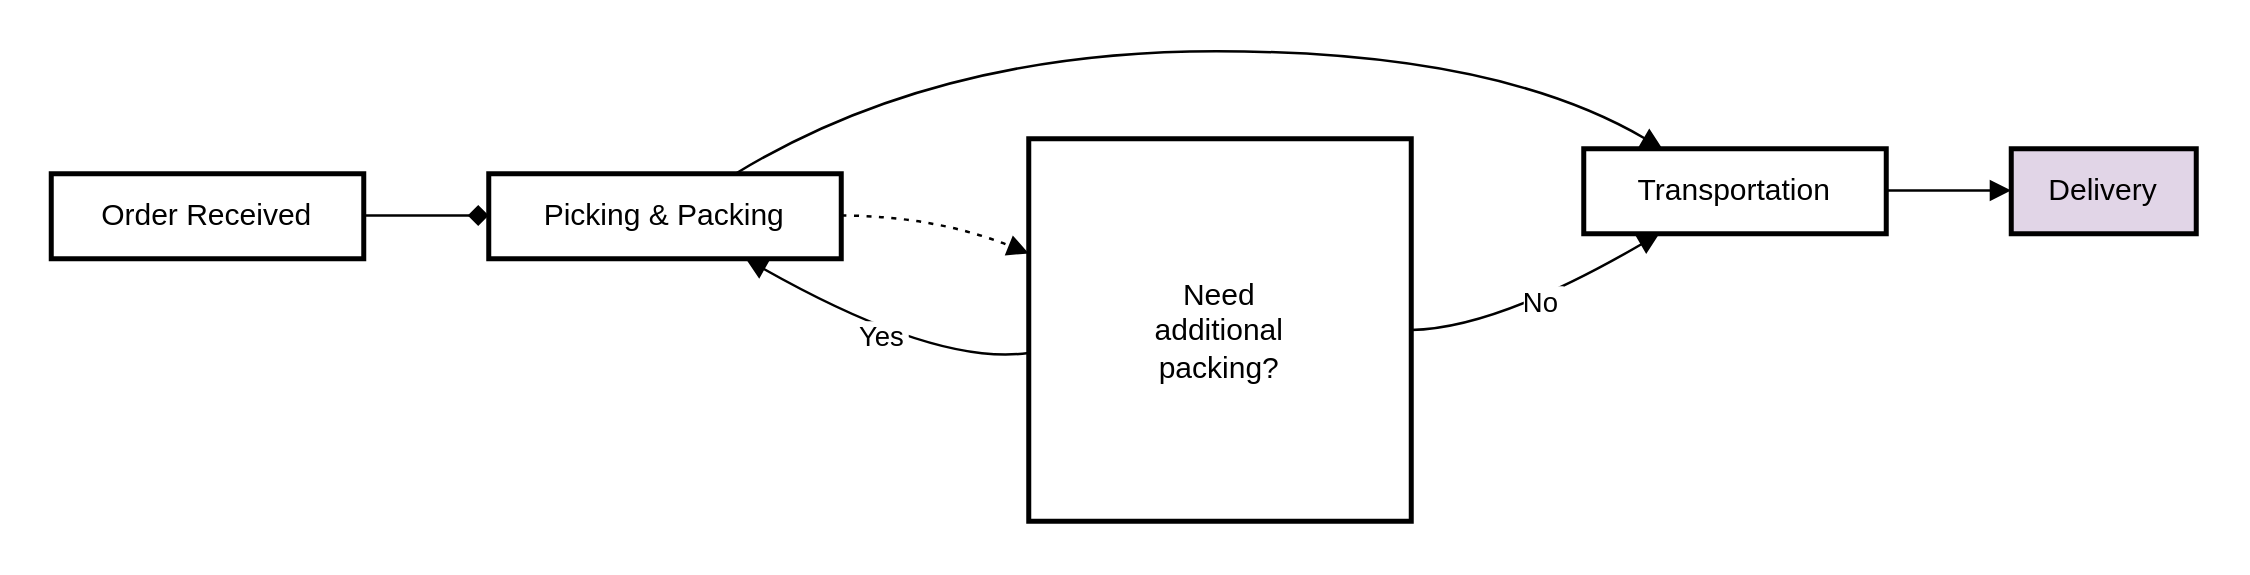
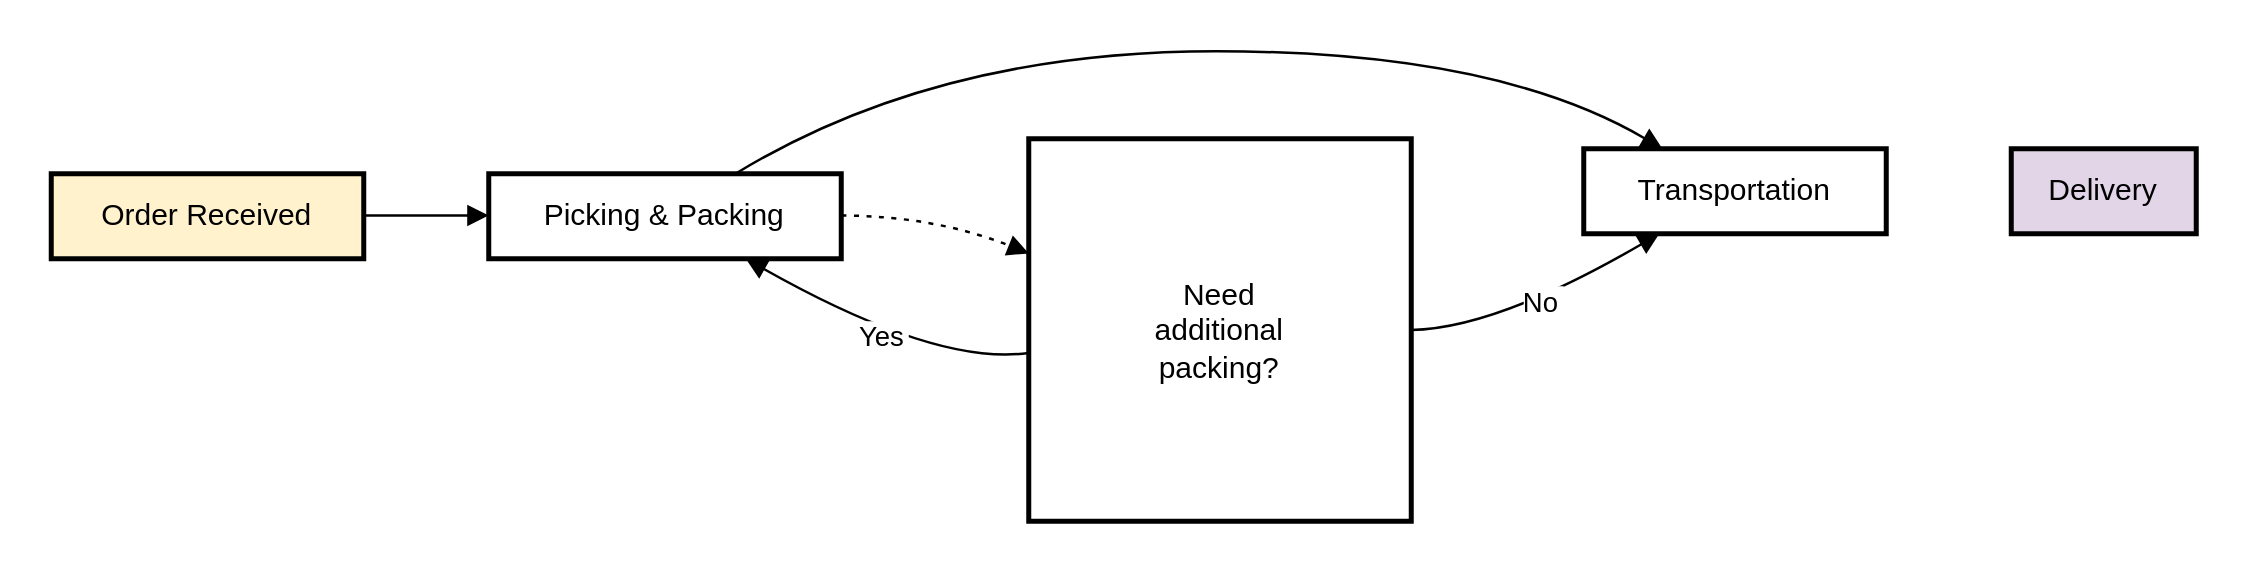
edge "Transportation" -> "Delivery": removed
edge "Order Received" -> "Picking & Packing": arrowhead diamond -> block
node "Order Received": fillcolor #ffffff -> #fff2cc
